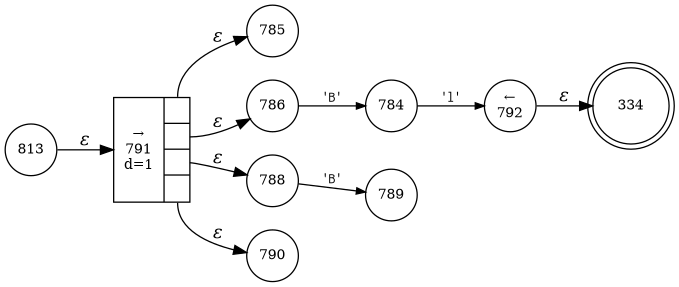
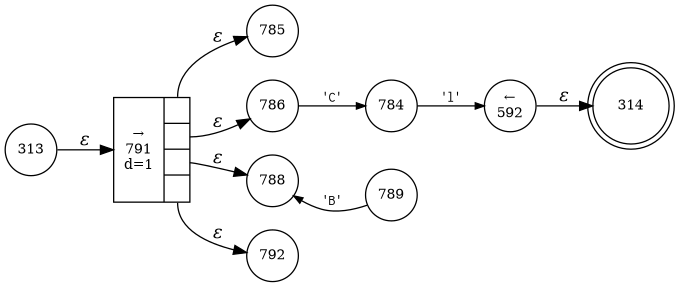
edge "786" -> "784": label "'B'" -> "'C'"
node "← 792": label "← 792" -> "← 592"
node "334": label "334" -> "314"
node "813": label "813" -> "313"
edge "788" -> "789": reversed
node "790": label "790" -> "792"
